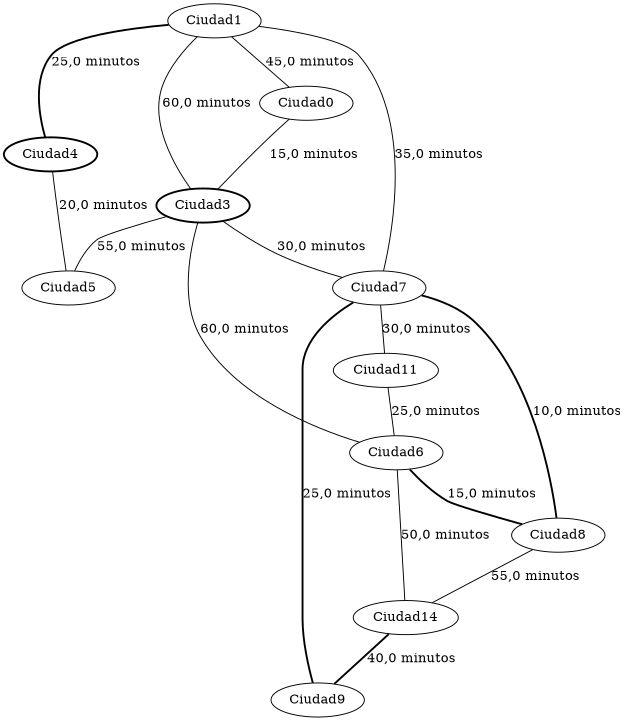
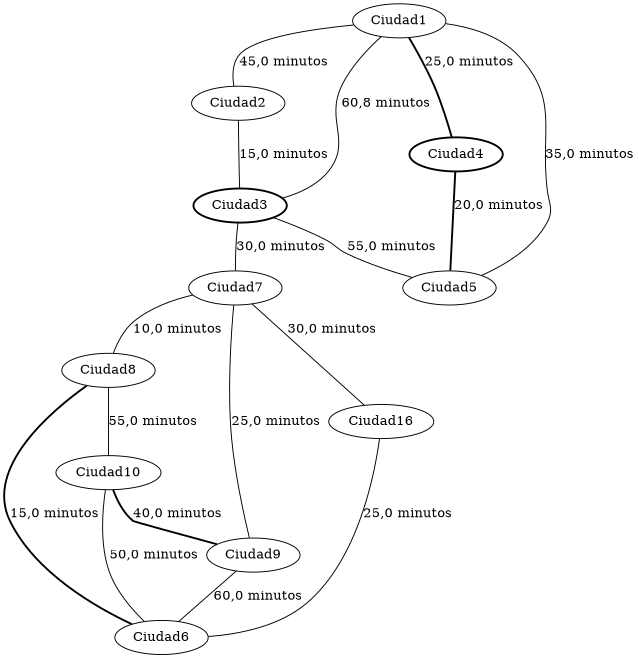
edge "Ciudad1" -- "Ciudad3": label "60,0 minutos" -> "60,8 minutos"
node "Ciudad0": label "Ciudad0" -> "Ciudad2"
edge "Ciudad1" -- "Ciudad7": now "Ciudad1" -- "Ciudad5"
edge "Ciudad4" -- "Ciudad5": style solid -> bold
edge "Ciudad3" -- "Ciudad6": now "Ciudad9" -- "Ciudad6"
node "Ciudad11": label "Ciudad11" -> "Ciudad16"
edge "Ciudad7" -- "Ciudad8": style bold -> solid
edge "Ciudad7" -- "Ciudad9": style bold -> solid
node "Ciudad14": label "Ciudad14" -> "Ciudad10"
